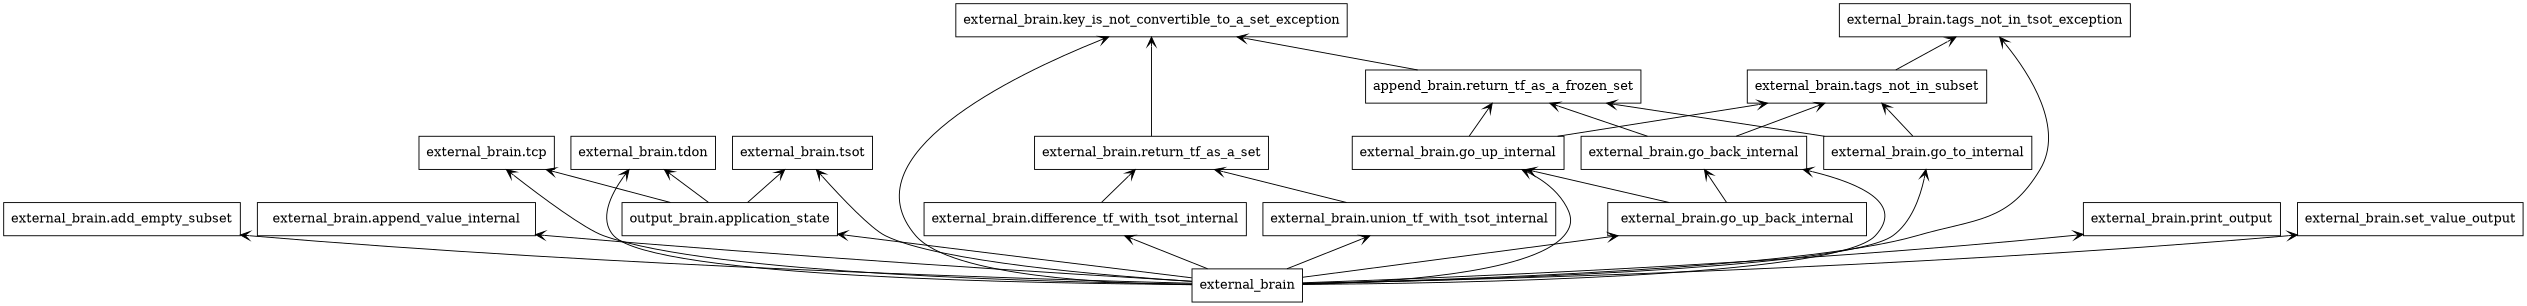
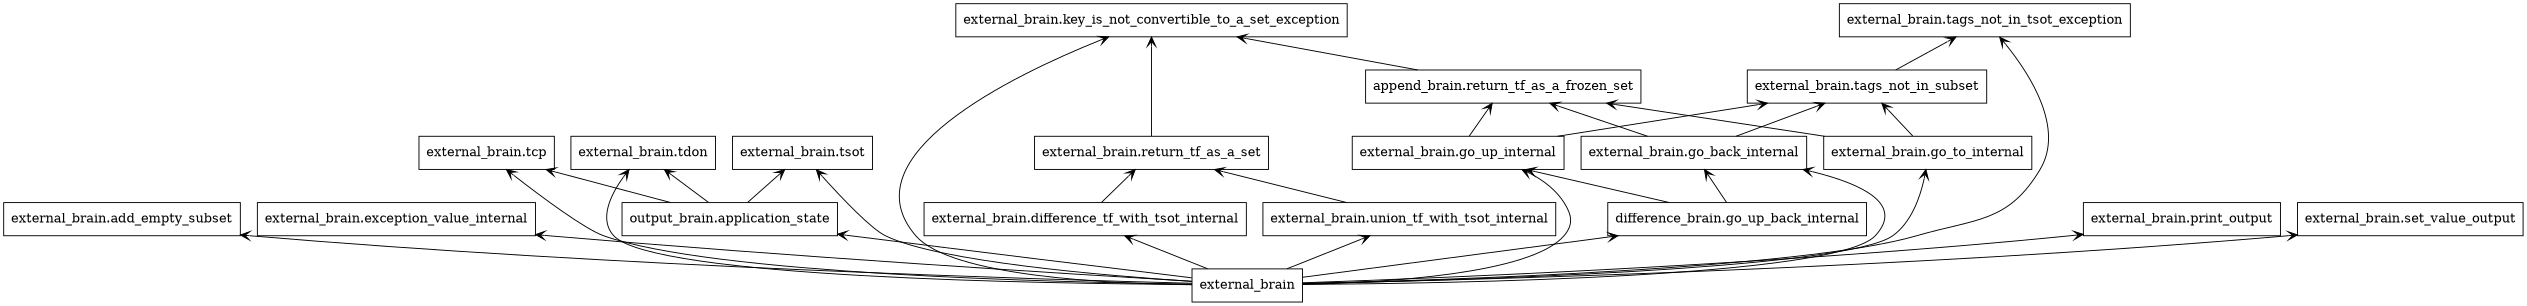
node "external_brain.append_value_internal": label "external_brain.append_value_internal" -> "external_brain.exception_value_internal"
node "external_brain.go_up_back_internal": label "external_brain.go_up_back_internal" -> "difference_brain.go_up_back_internal"
